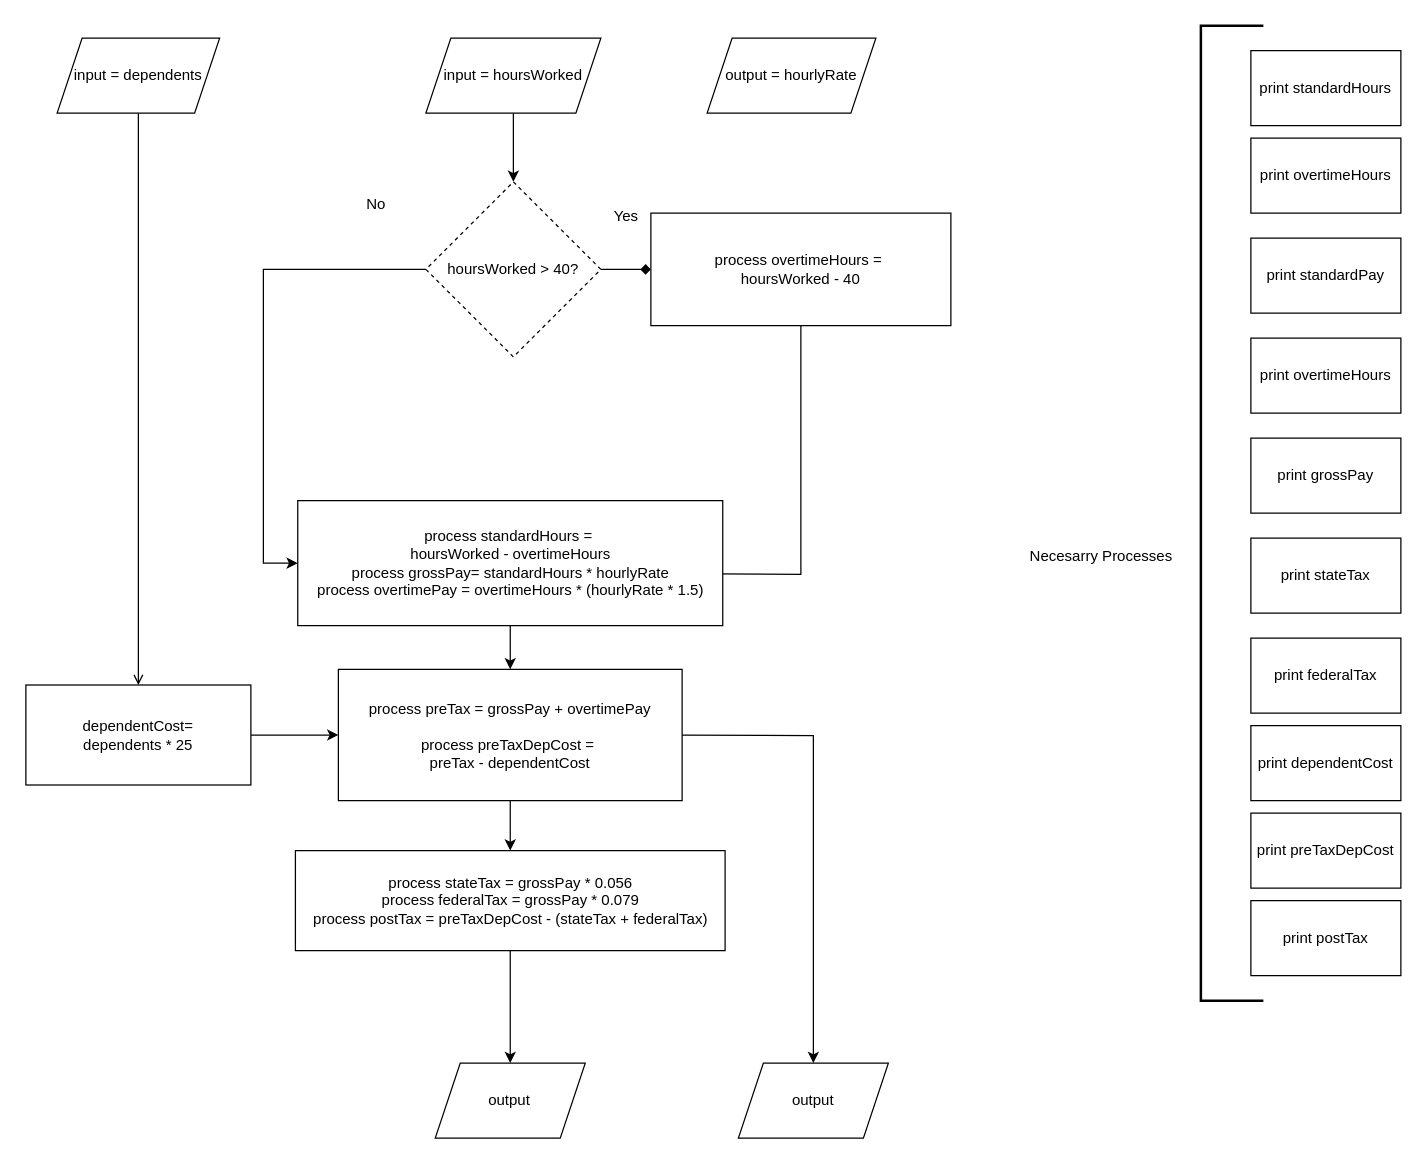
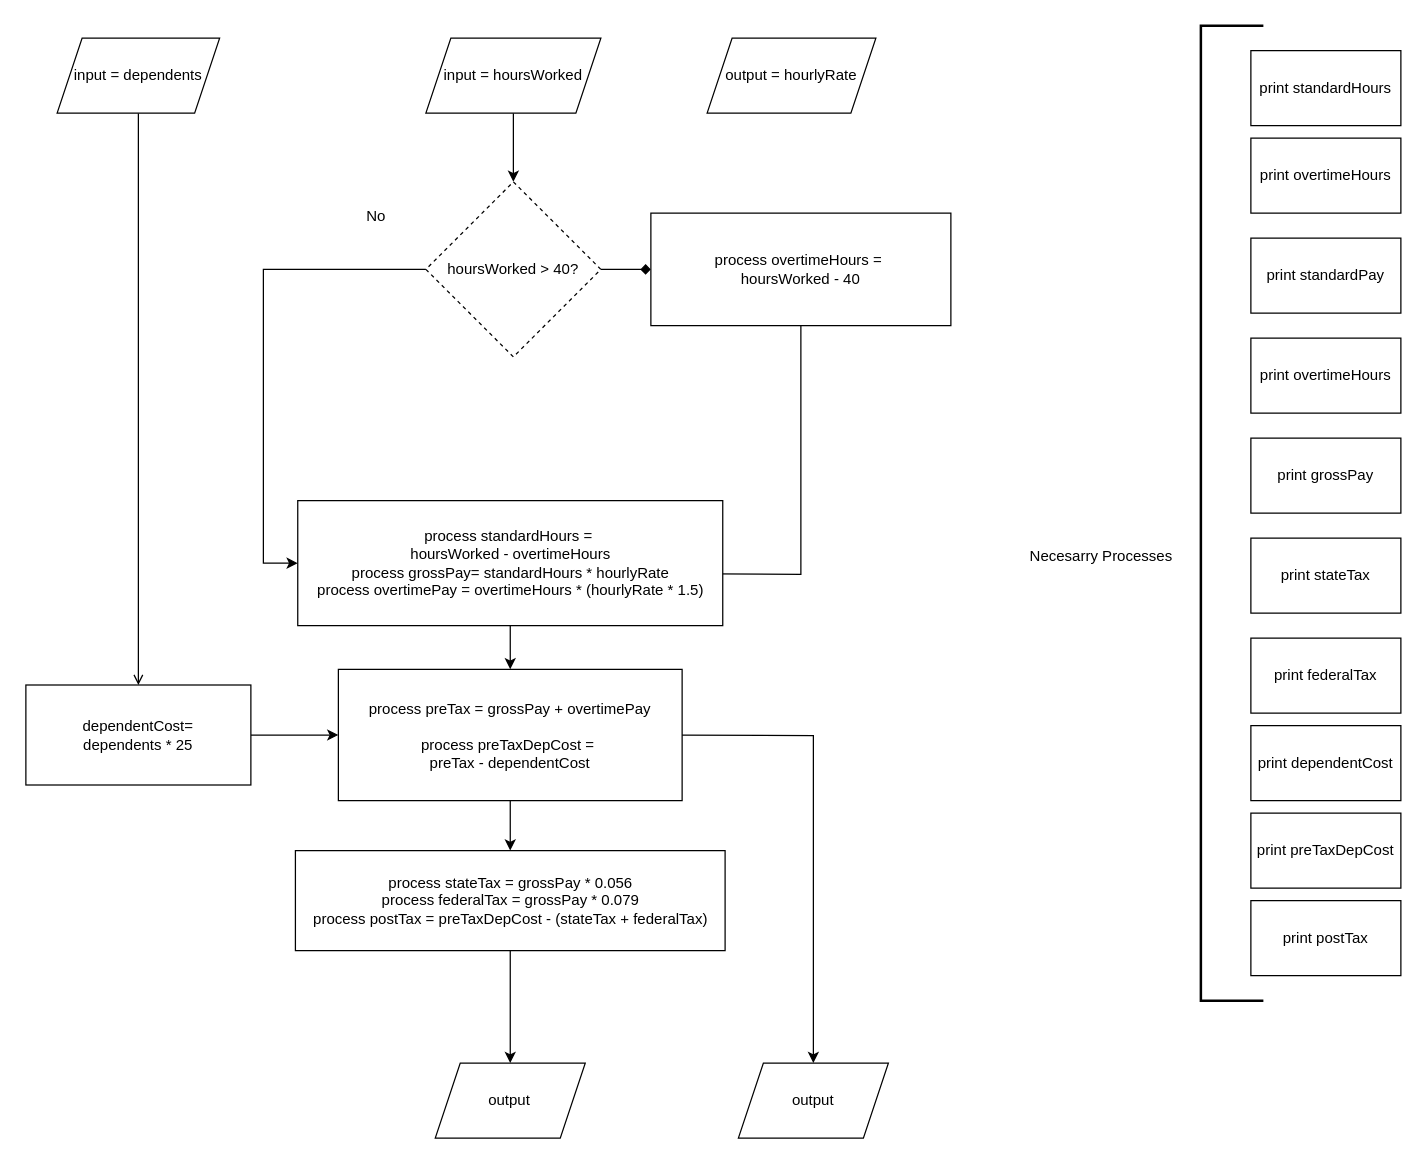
node "No": moved (376, 204) -> (376, 217)
node "Yes": removed
